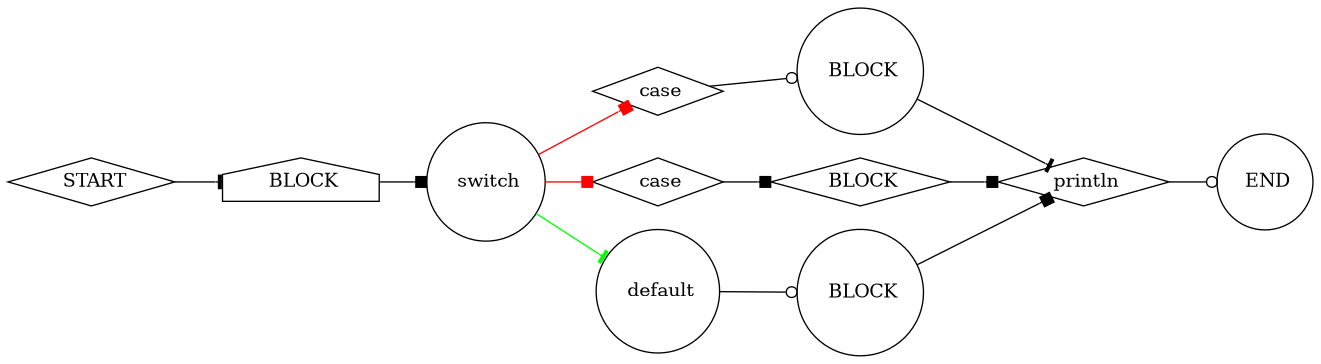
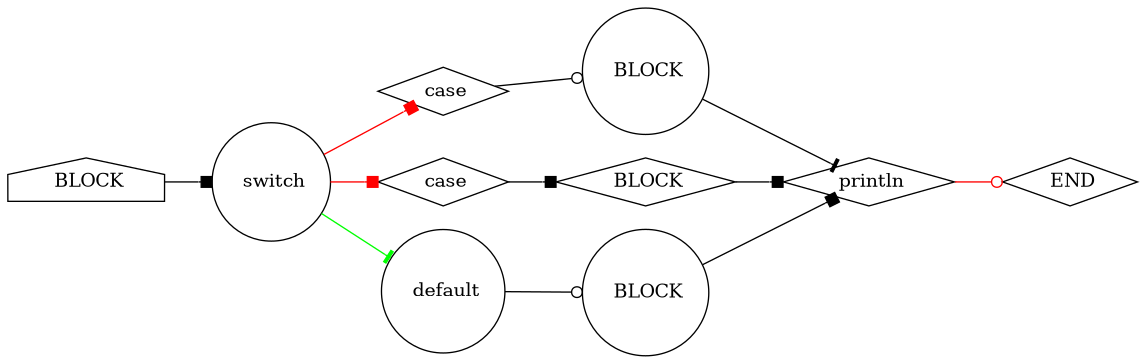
node "START": removed
edge "println" -> "END": color black -> red
node "END": shape circle -> diamond
